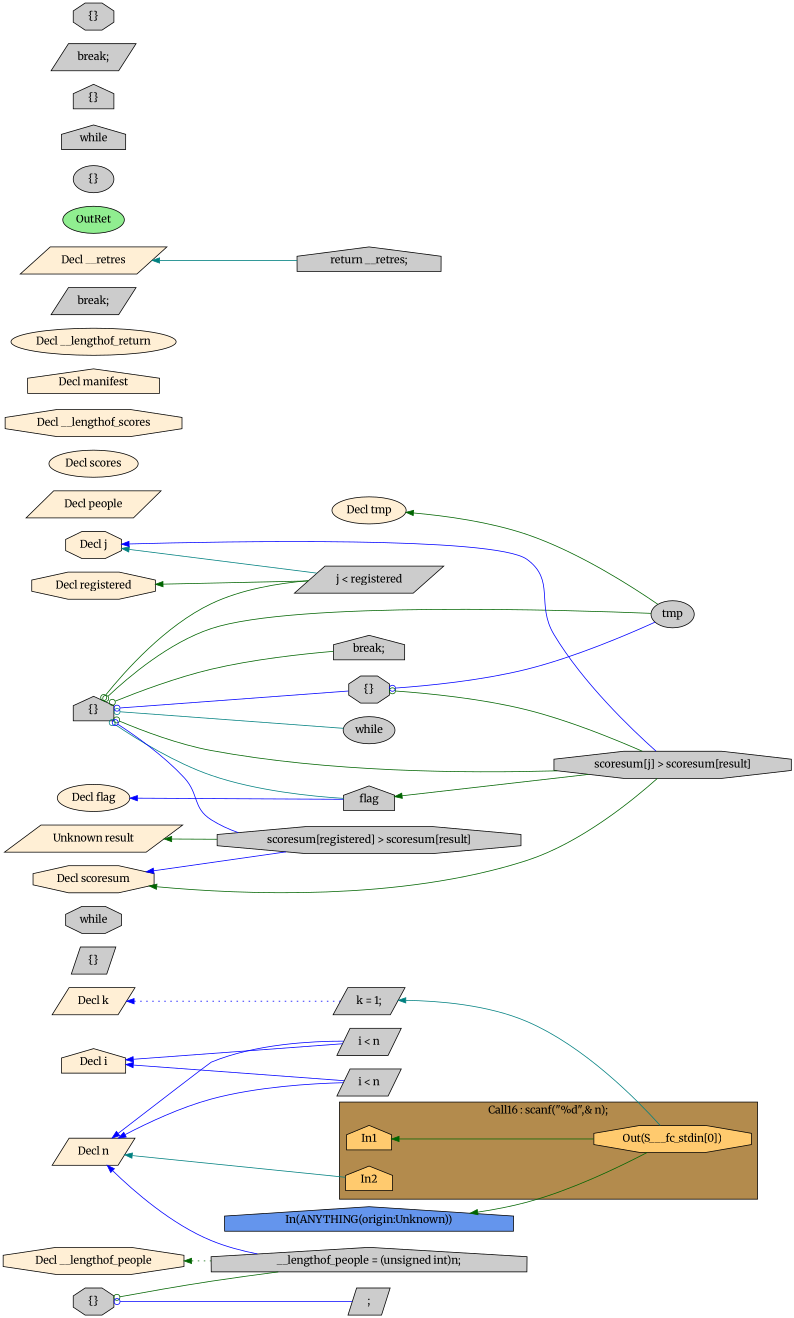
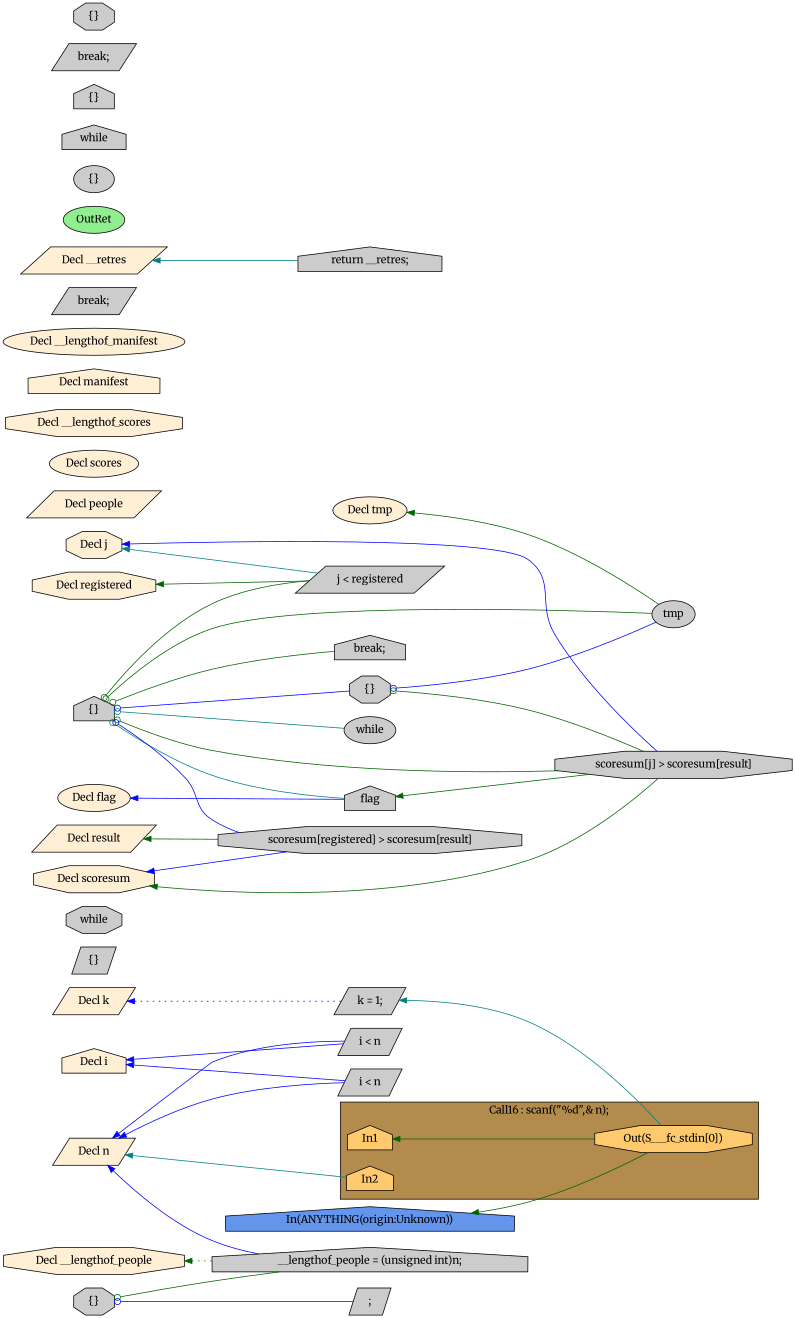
node "Decl __lengthof_return": label "Decl __lengthof_return" -> "Decl __lengthof_manifest"
node "Unknown result": label "Unknown result" -> "Decl result"
